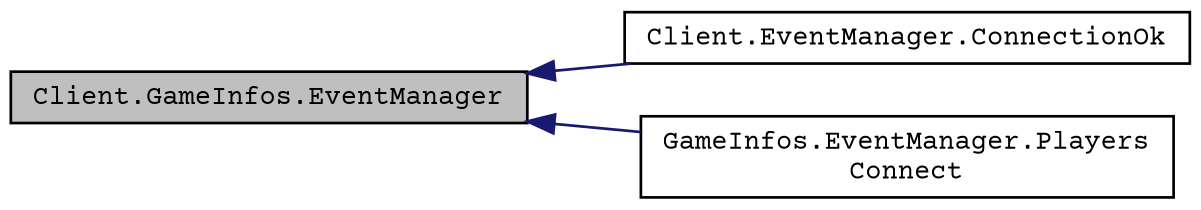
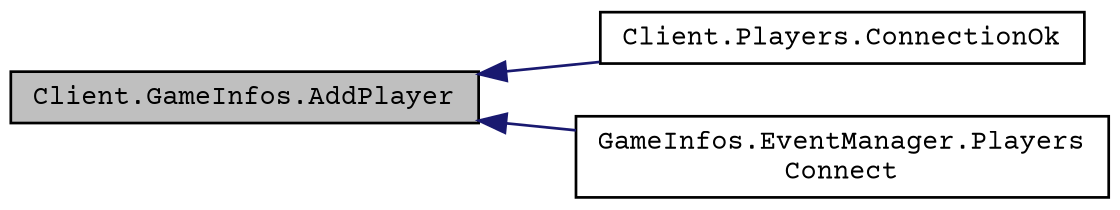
node "Client.EventManager.ConnectionOk": label "Client.EventManager.ConnectionOk" -> "Client.Players.ConnectionOk"
node "Client.GameInfos.EventManager": label "Client.GameInfos.EventManager" -> "Client.GameInfos.AddPlayer"
